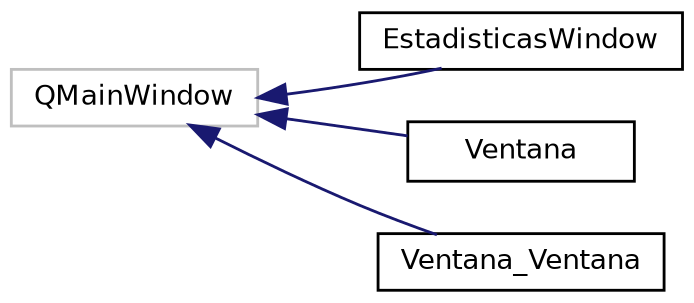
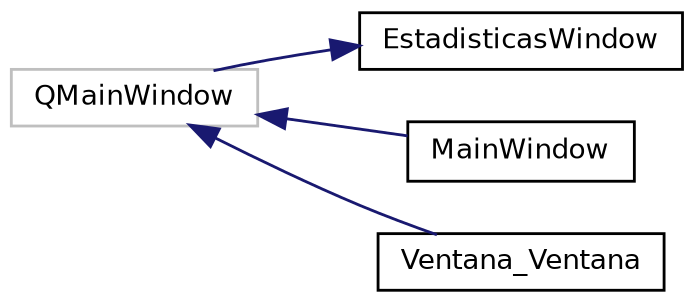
edge "EstadisticasWindow" -> "QMainWindow": reversed
node "Ventana": label "Ventana" -> "MainWindow"
